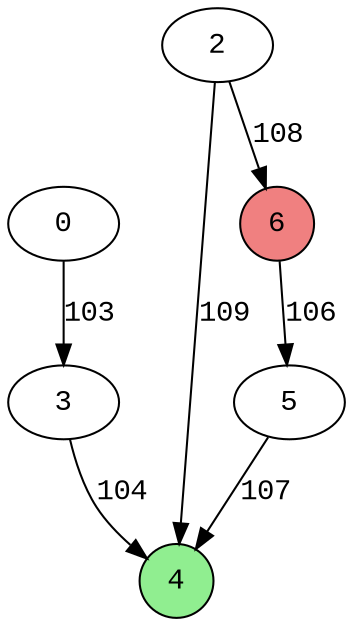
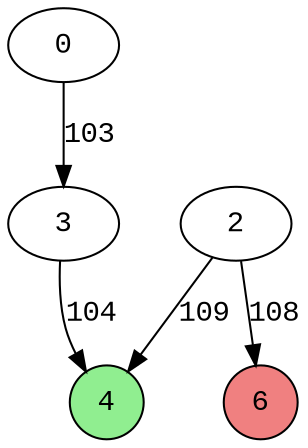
node "5": removed
